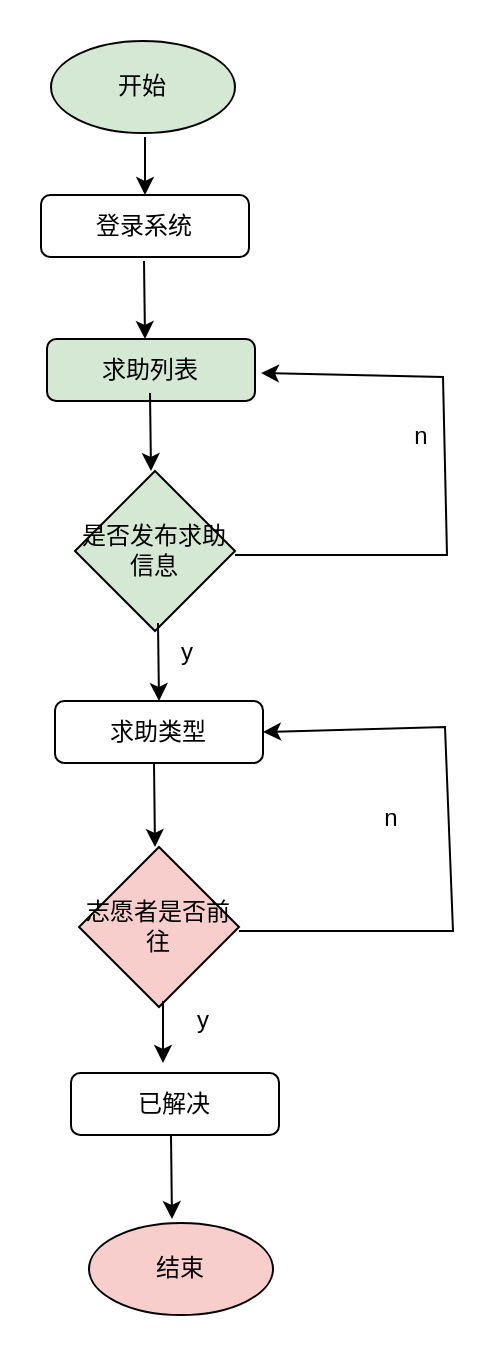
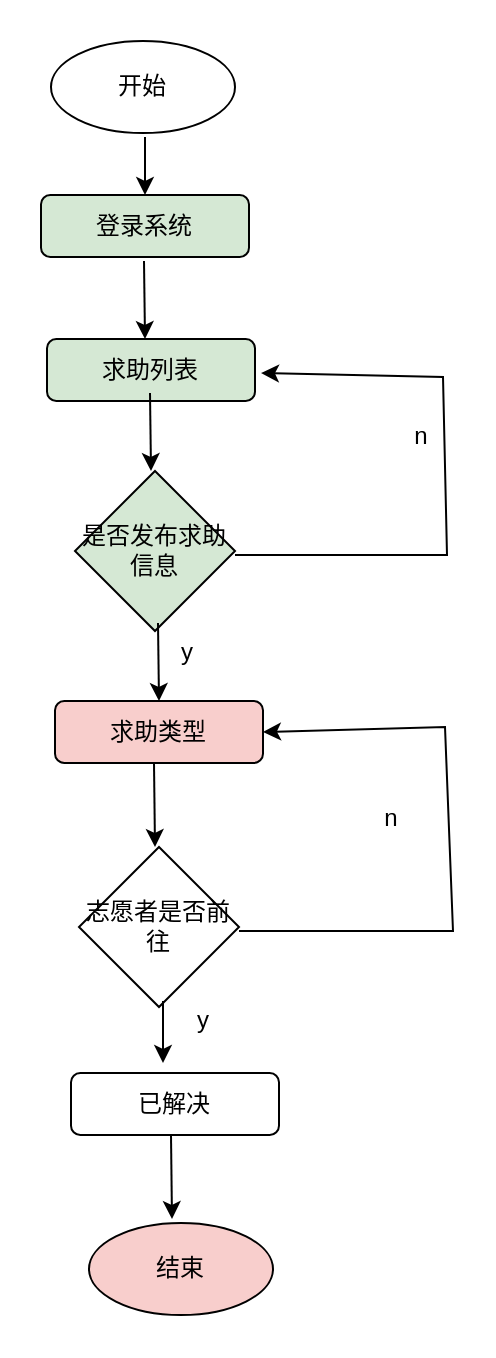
node "开始": fillcolor #d5e8d4 -> #ffffff
node "登录系统": fillcolor #ffffff -> #d5e8d4
node "求助类型": fillcolor #ffffff -> #f8cecc
node "志愿者是否前往": fillcolor #f8cecc -> #ffffff
